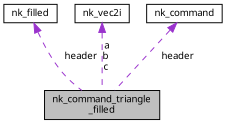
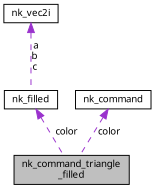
edge "nk_command_triangle _filled" -> "nk_filled": label " header" -> " color"
edge "nk_command_triangle _filled" -> "nk_command": label " header" -> " color"
edge "nk_command_triangle _filled" -> "nk_vec2i": now "nk_filled" -> "nk_vec2i"
